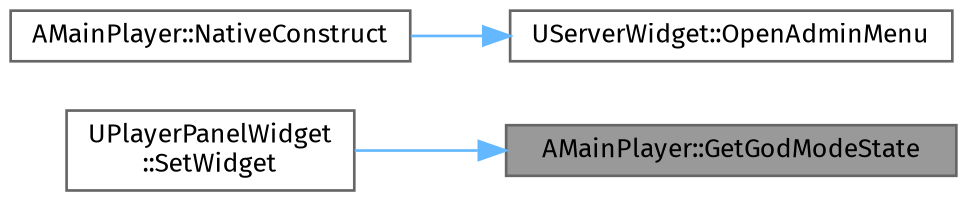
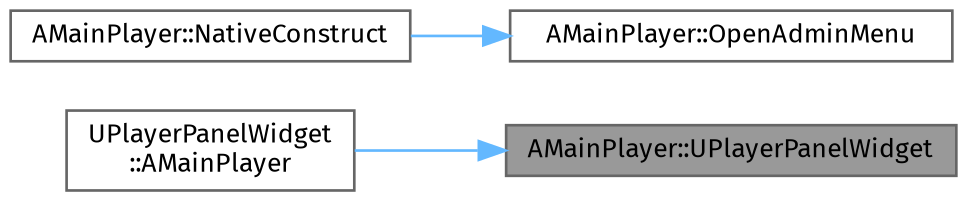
node "UServerWidget::OpenAdminMenu": label "UServerWidget::OpenAdminMenu" -> "AMainPlayer::OpenAdminMenu"
node "UPlayerPanelWidget ::SetWidget": label "UPlayerPanelWidget ::SetWidget" -> "UPlayerPanelWidget ::AMainPlayer"
node "AMainPlayer::GetGodModeState": label "AMainPlayer::GetGodModeState" -> "AMainPlayer::UPlayerPanelWidget"
